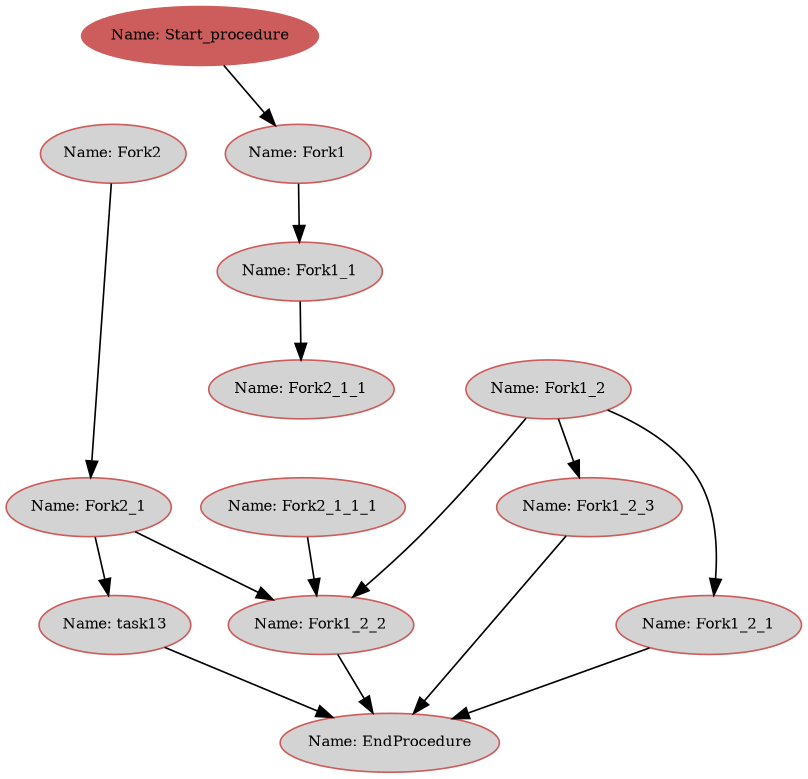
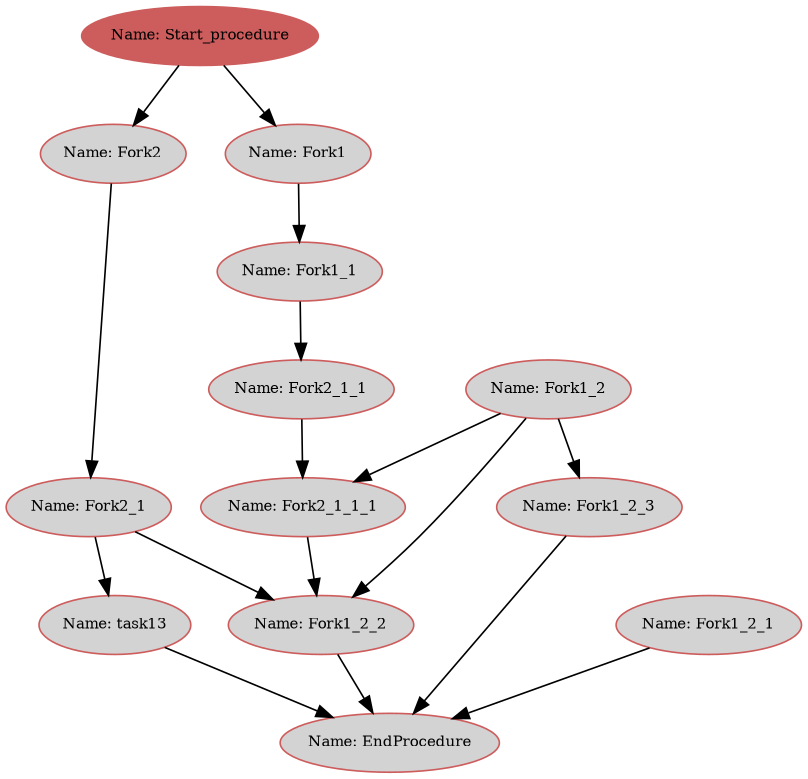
edge "Name: Start_procedure" -> "Name: Fork2": added
edge "Name: Fork2_1_1" -> "Name: Fork2_1_1_1": added
edge "Name: Fork1_2" -> "Name: Fork1_2_1": now "Name: Fork1_2" -> "Name: Fork2_1_1_1"
